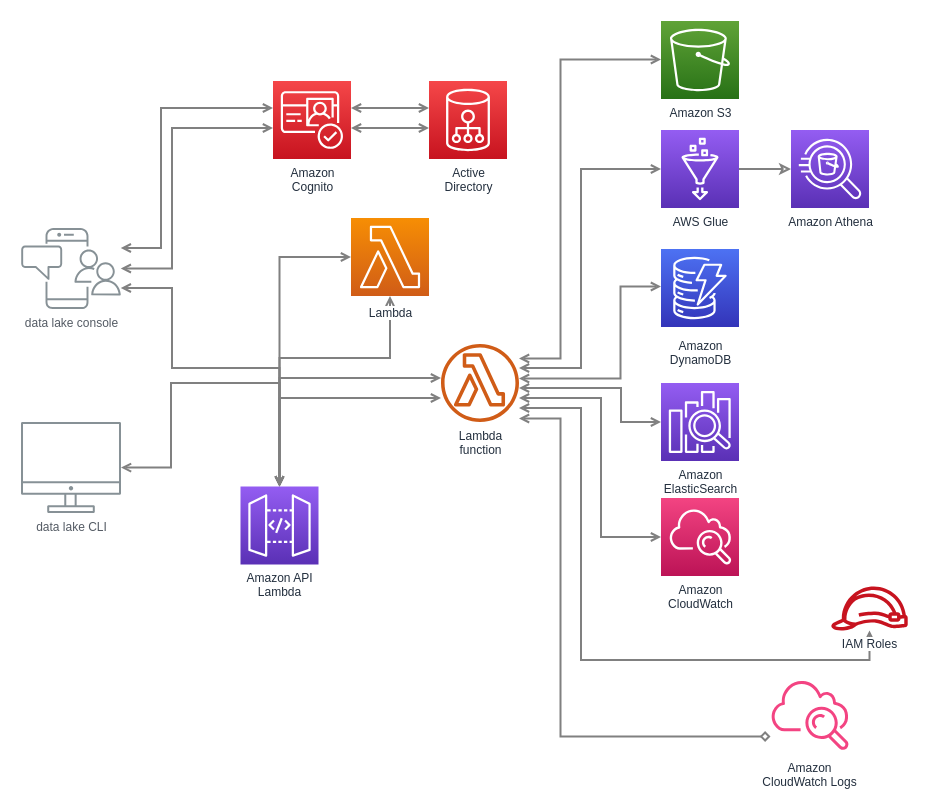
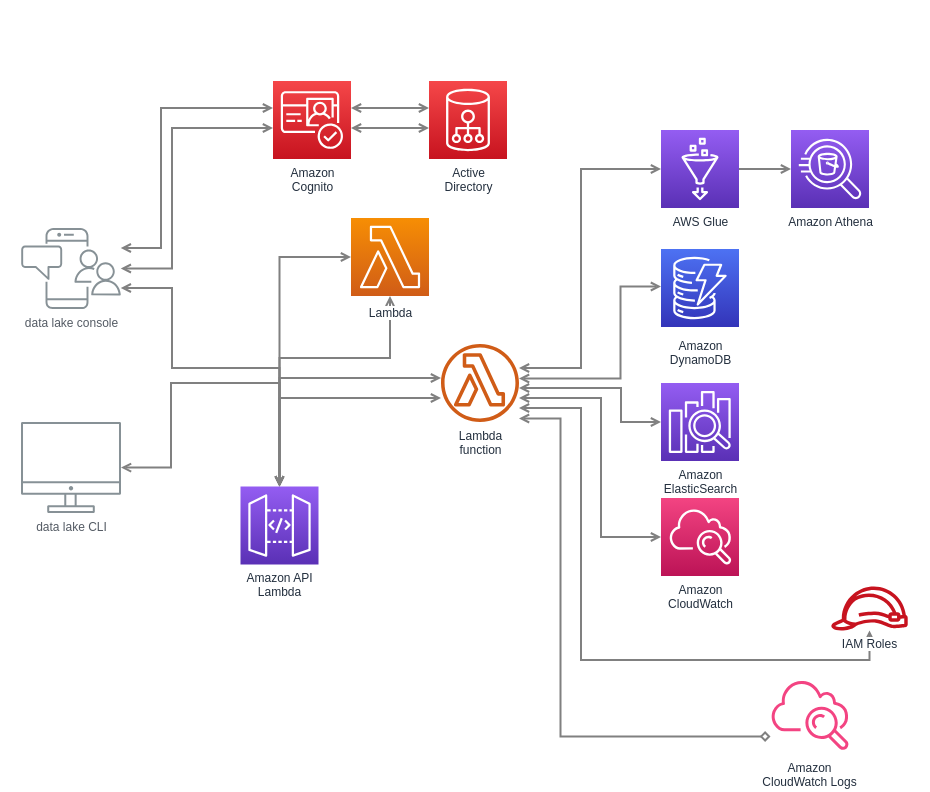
node "Amazon S3": removed
edge "AWS Glue" -> "Amazon Athena": arrowhead classic -> open
edge "Amazon S3" -- "Lambda function": removed
